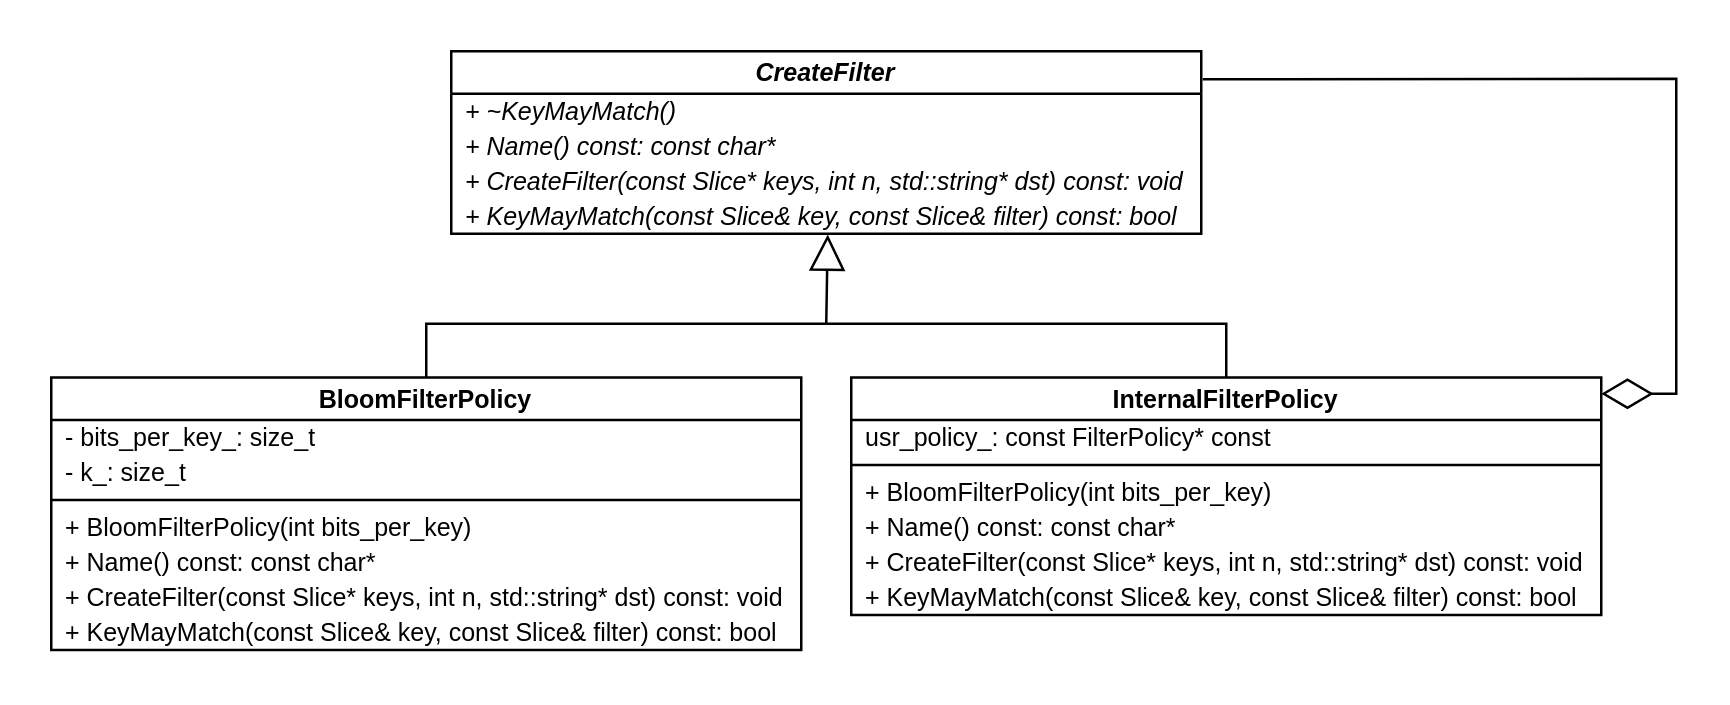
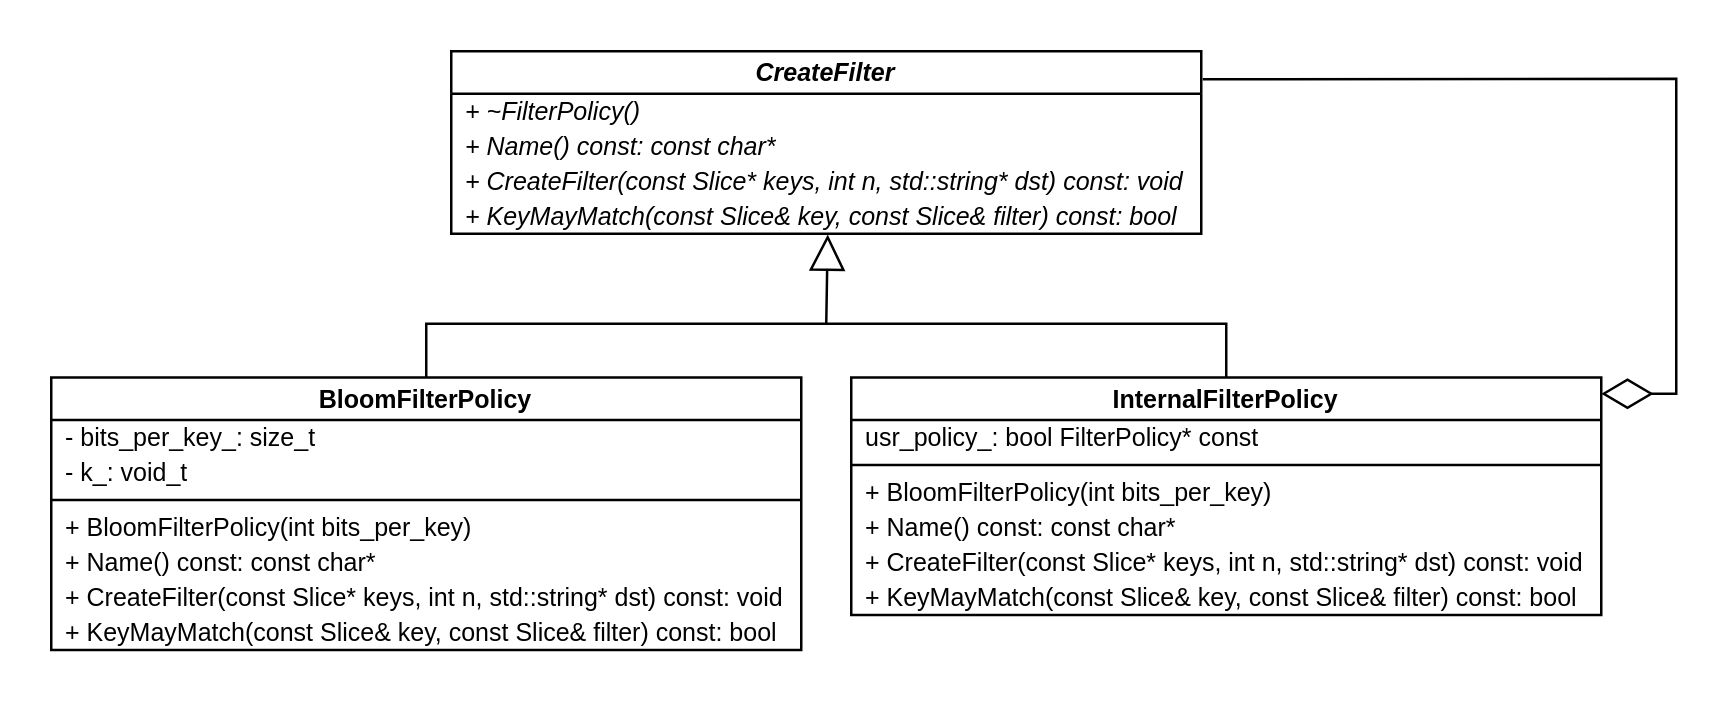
node "+ ~KeyMayMatch()": label "+ ~KeyMayMatch()" -> "+ ~FilterPolicy()"
node "usr_policy_: const FilterPolicy* const": label "usr_policy_: const FilterPolicy* const" -> "usr_policy_: bool FilterPolicy* const"
node "- k_: size_t": label "- k_: size_t" -> "- k_: void_t"
